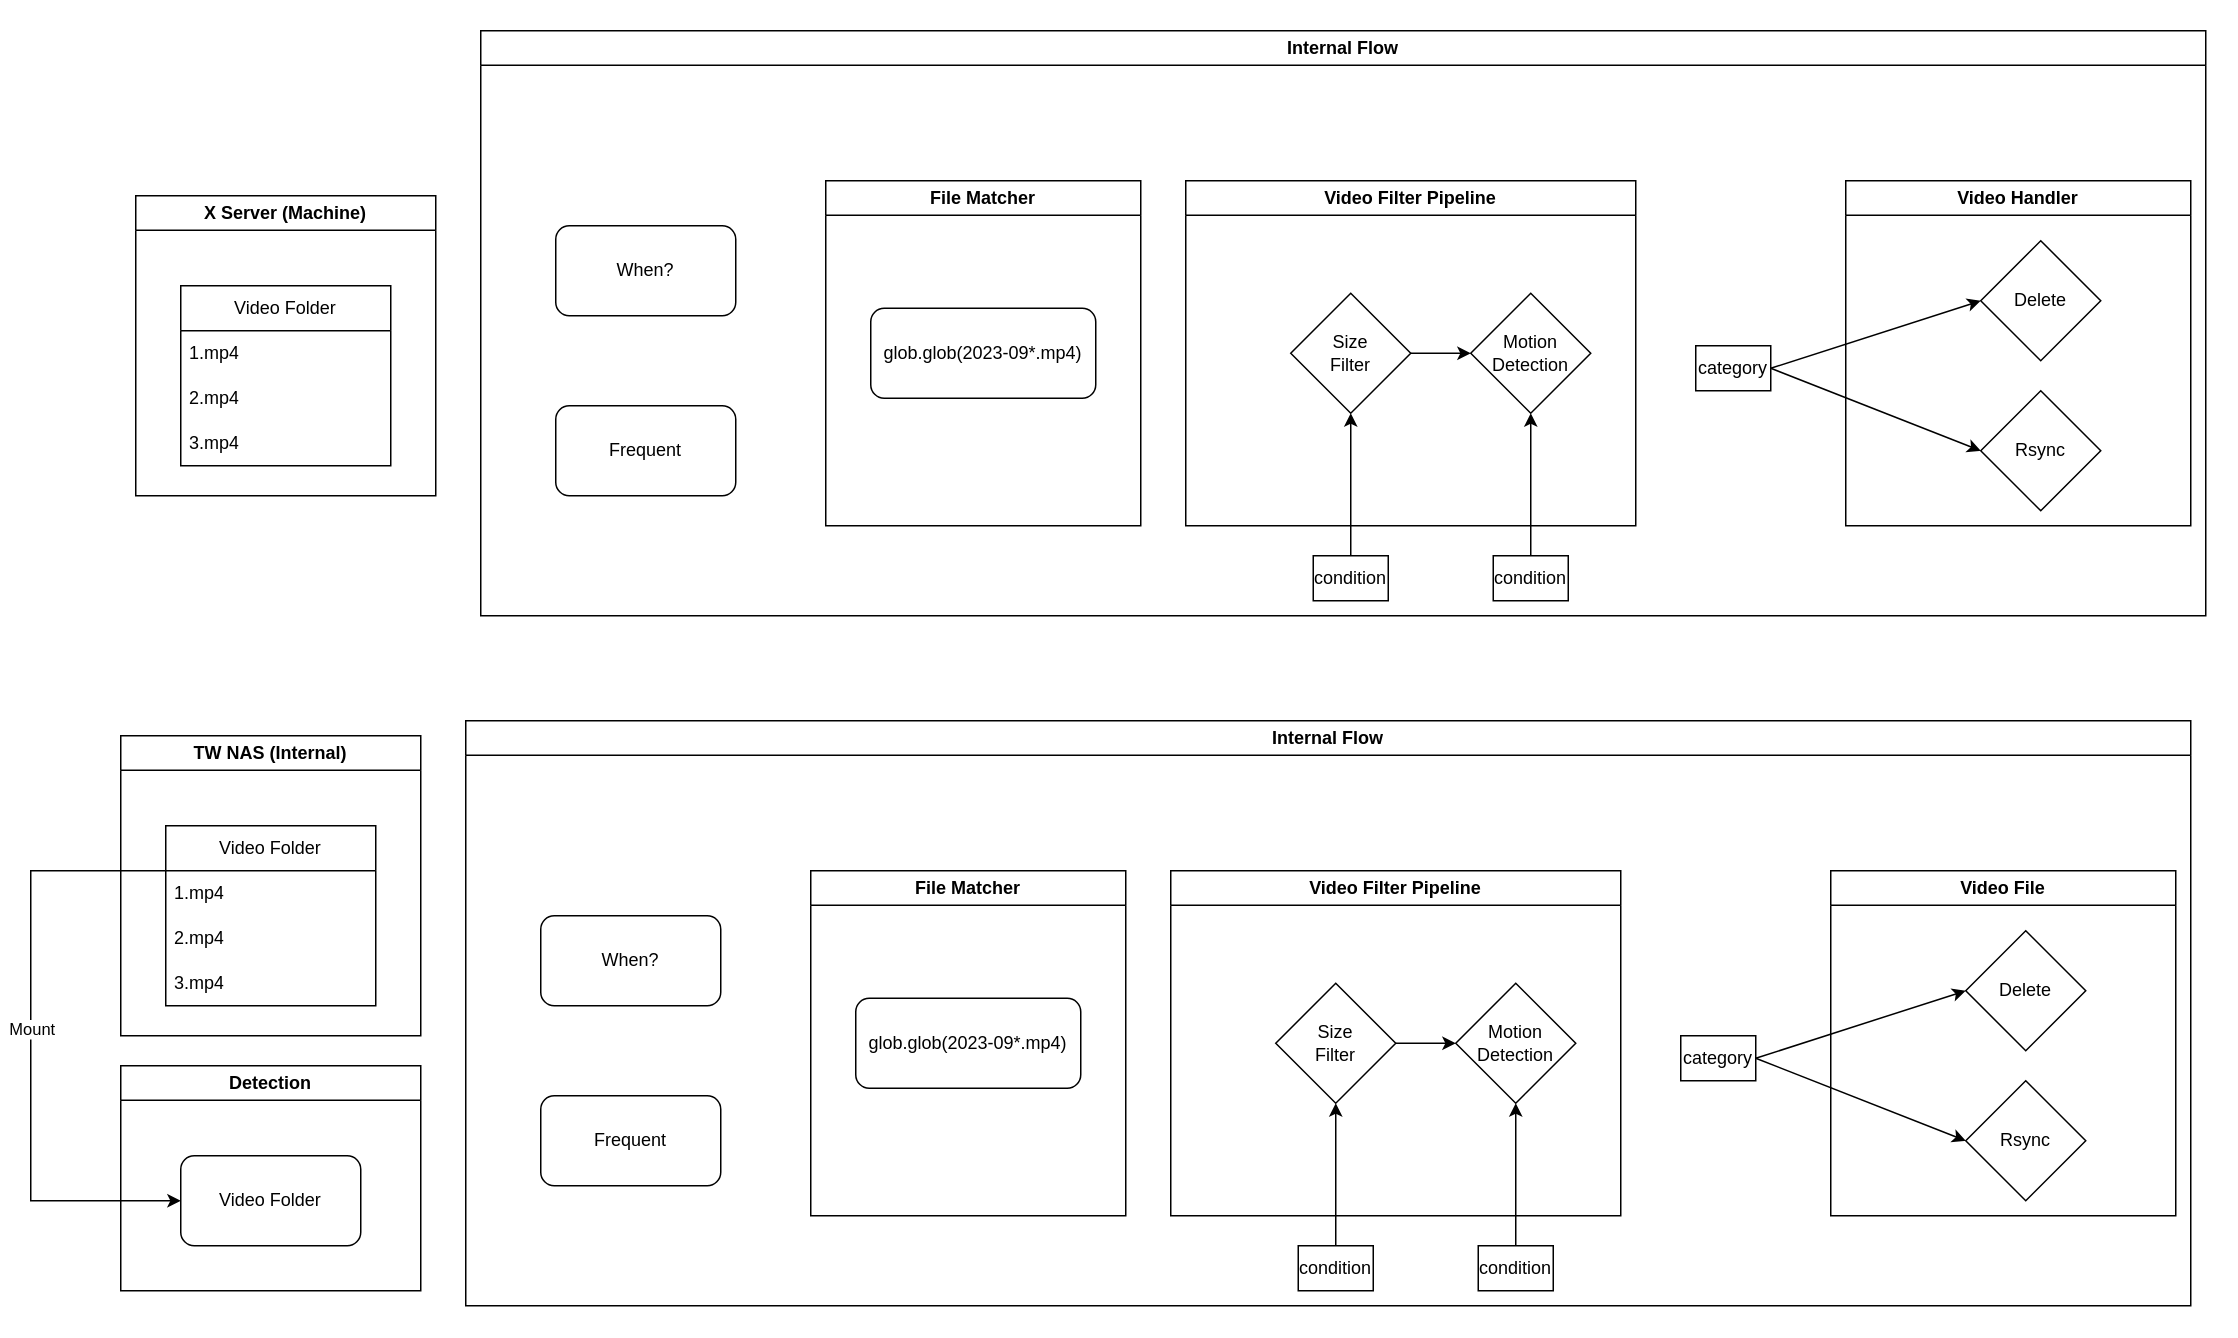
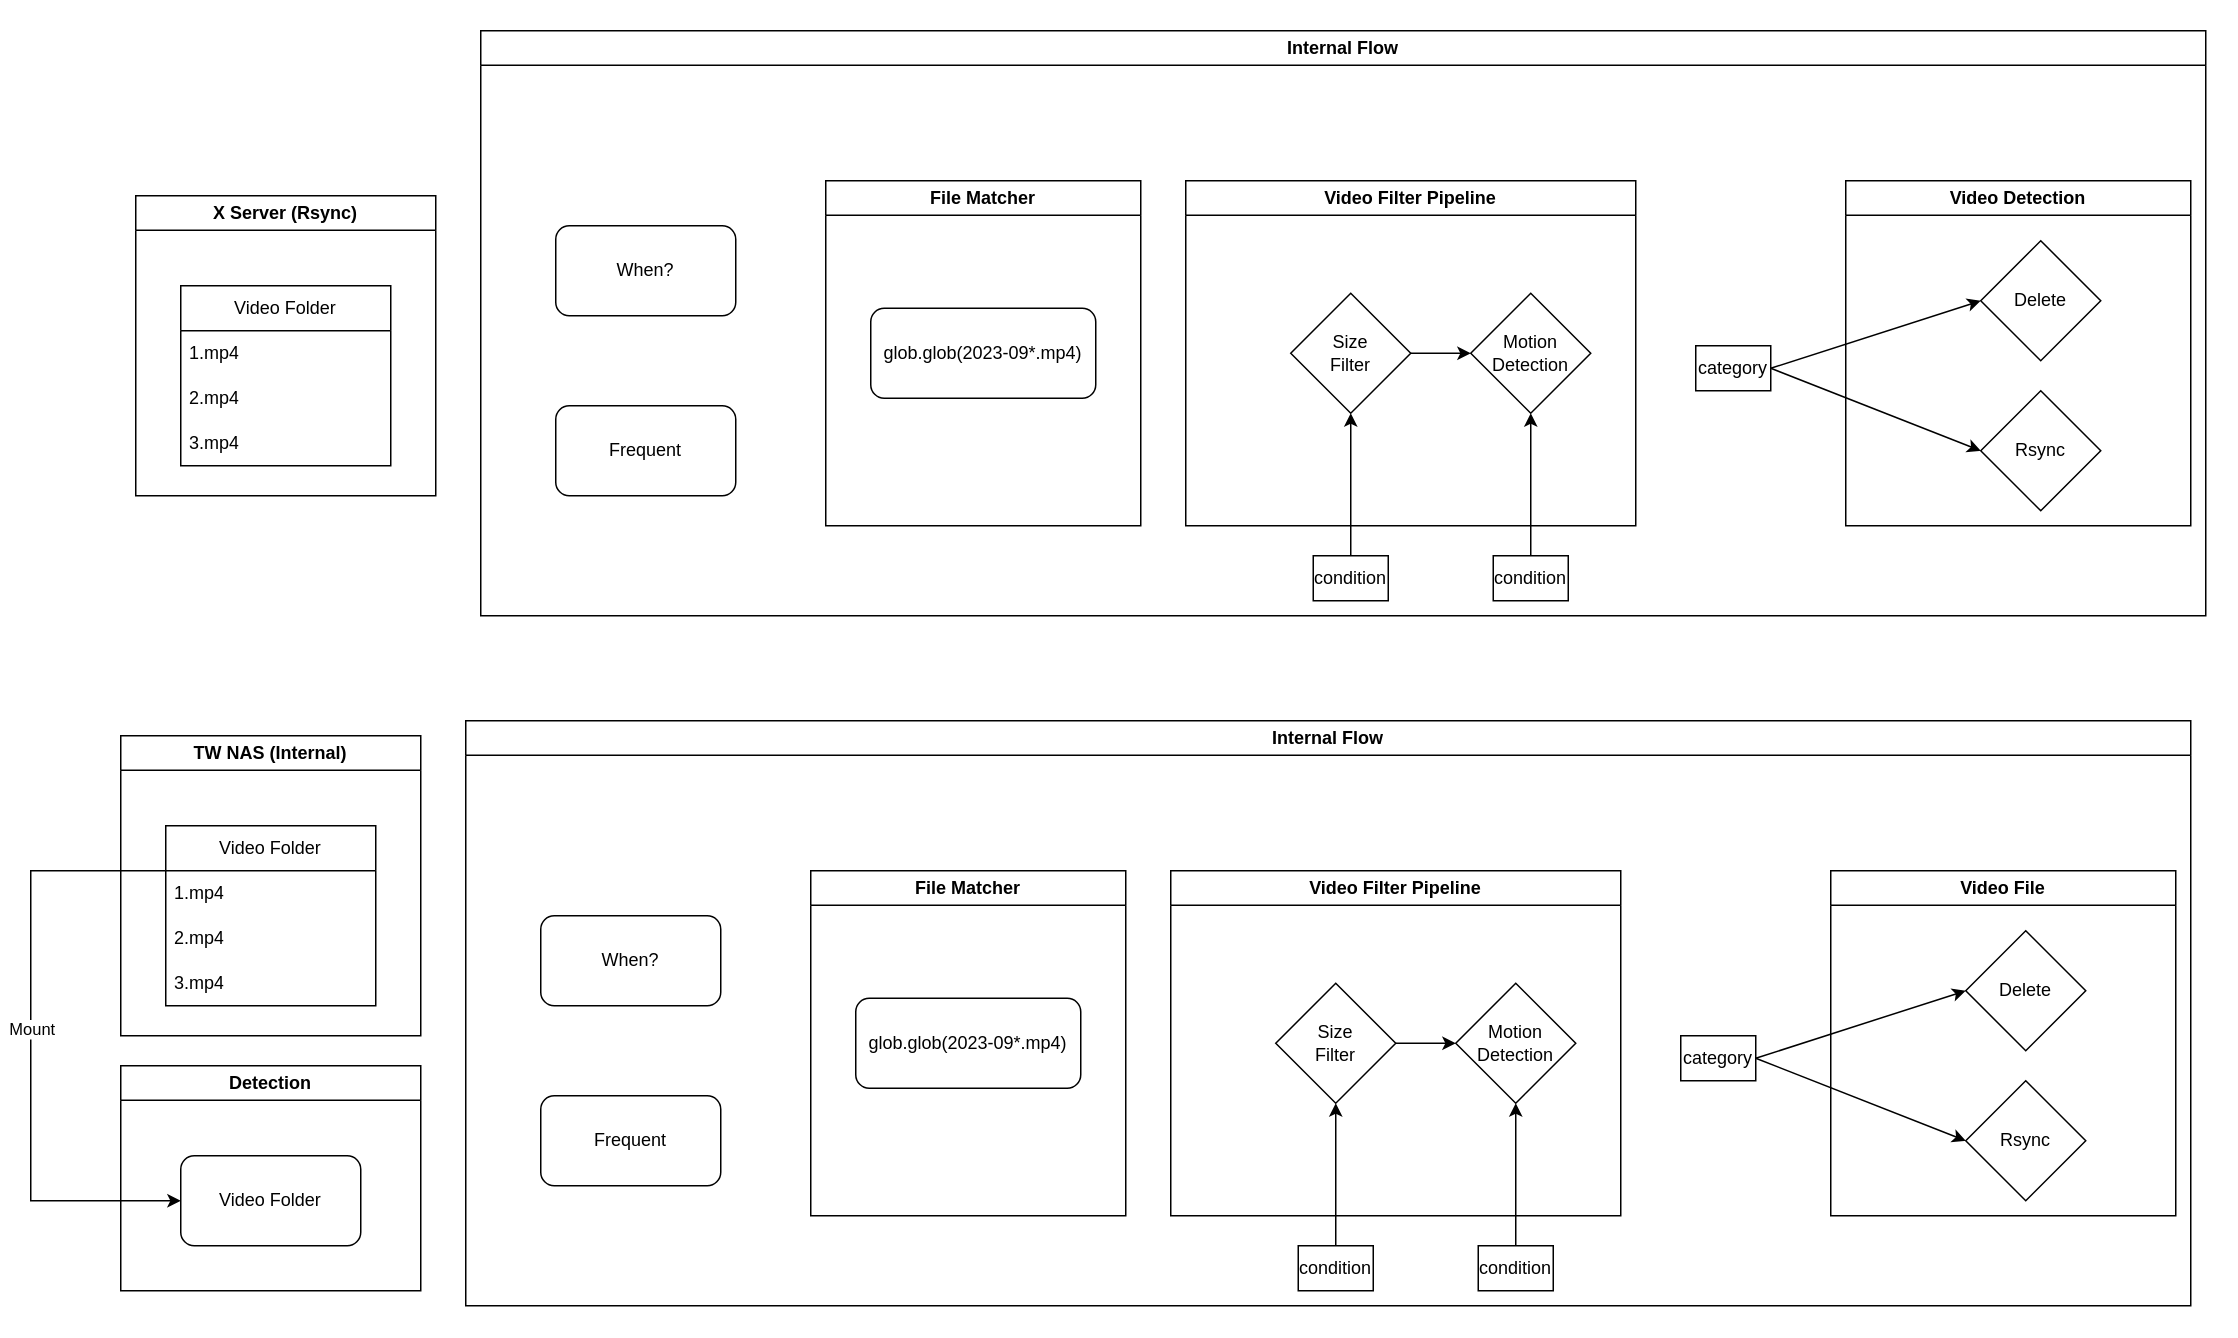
node "Video Handler": label "Video Handler" -> "Video Detection"
node "X Server (Machine)": label "X Server (Machine)" -> "X Server (Rsync)"
